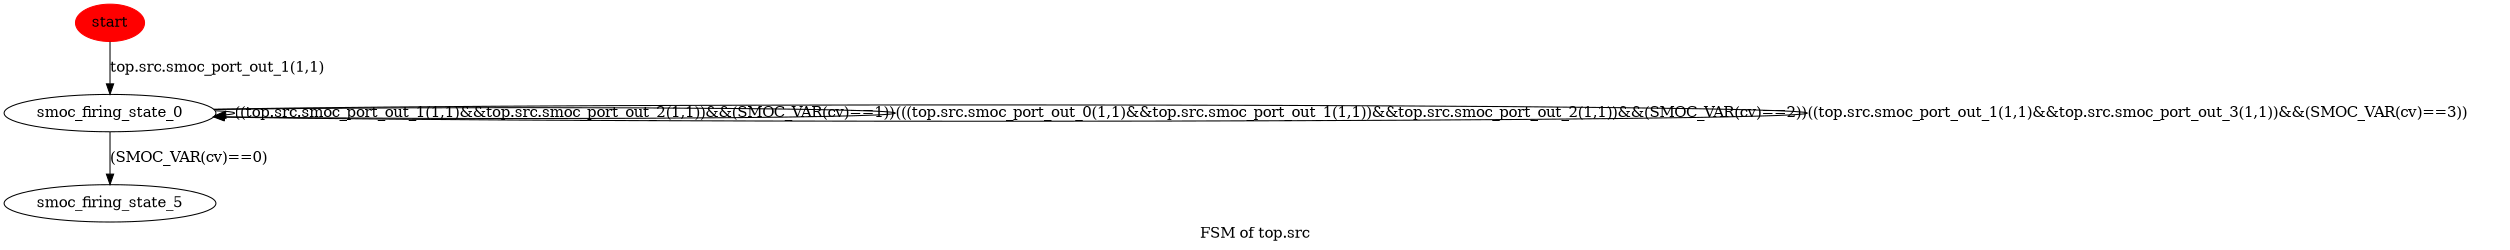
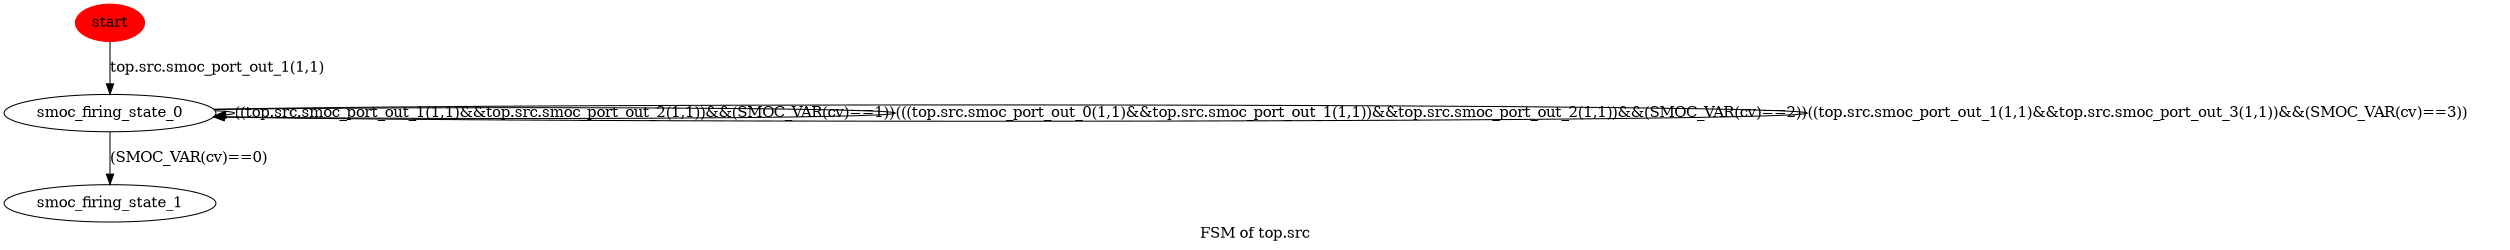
node "smoc_firing_state_5": label "smoc_firing_state_5" -> "smoc_firing_state_1"
